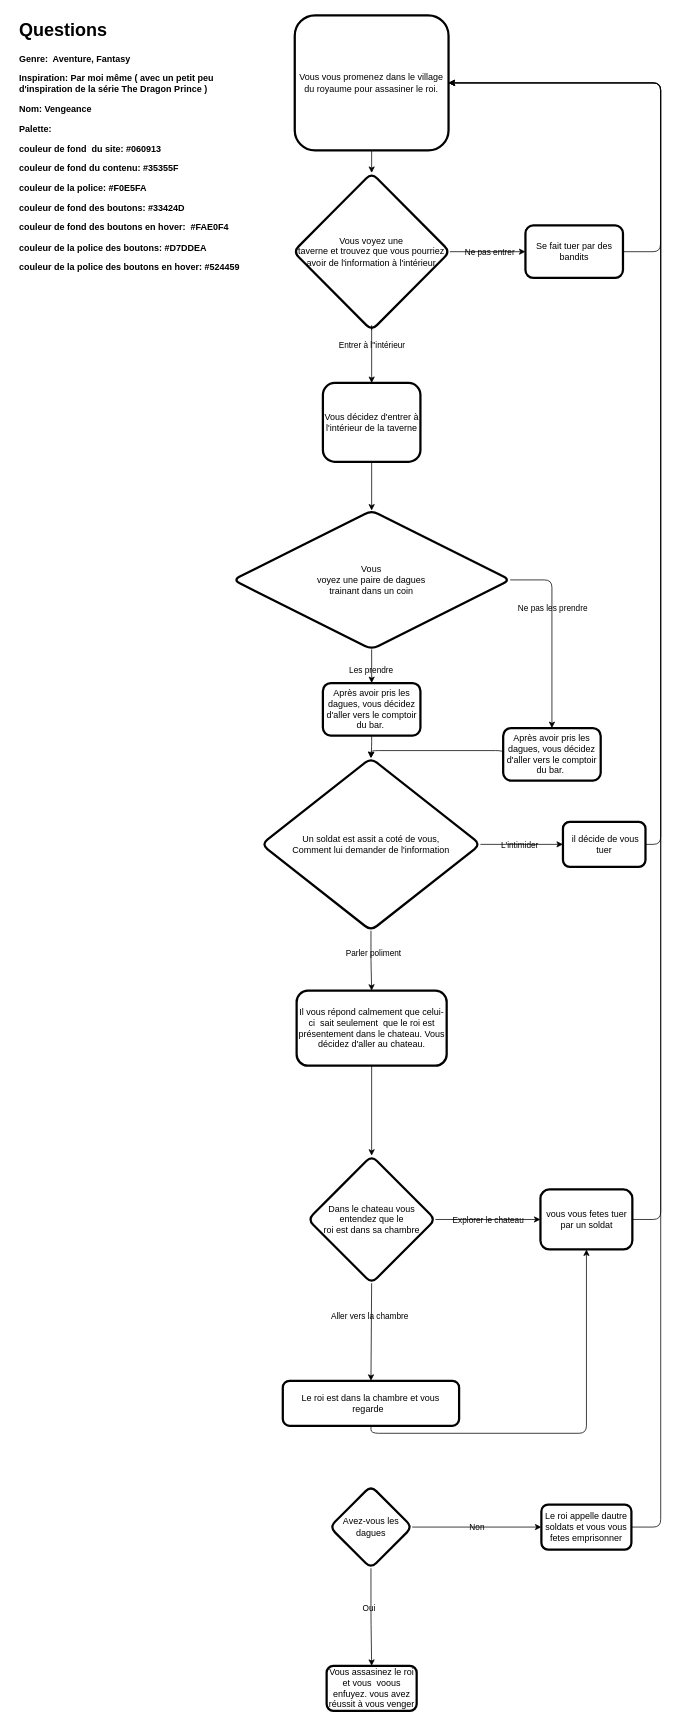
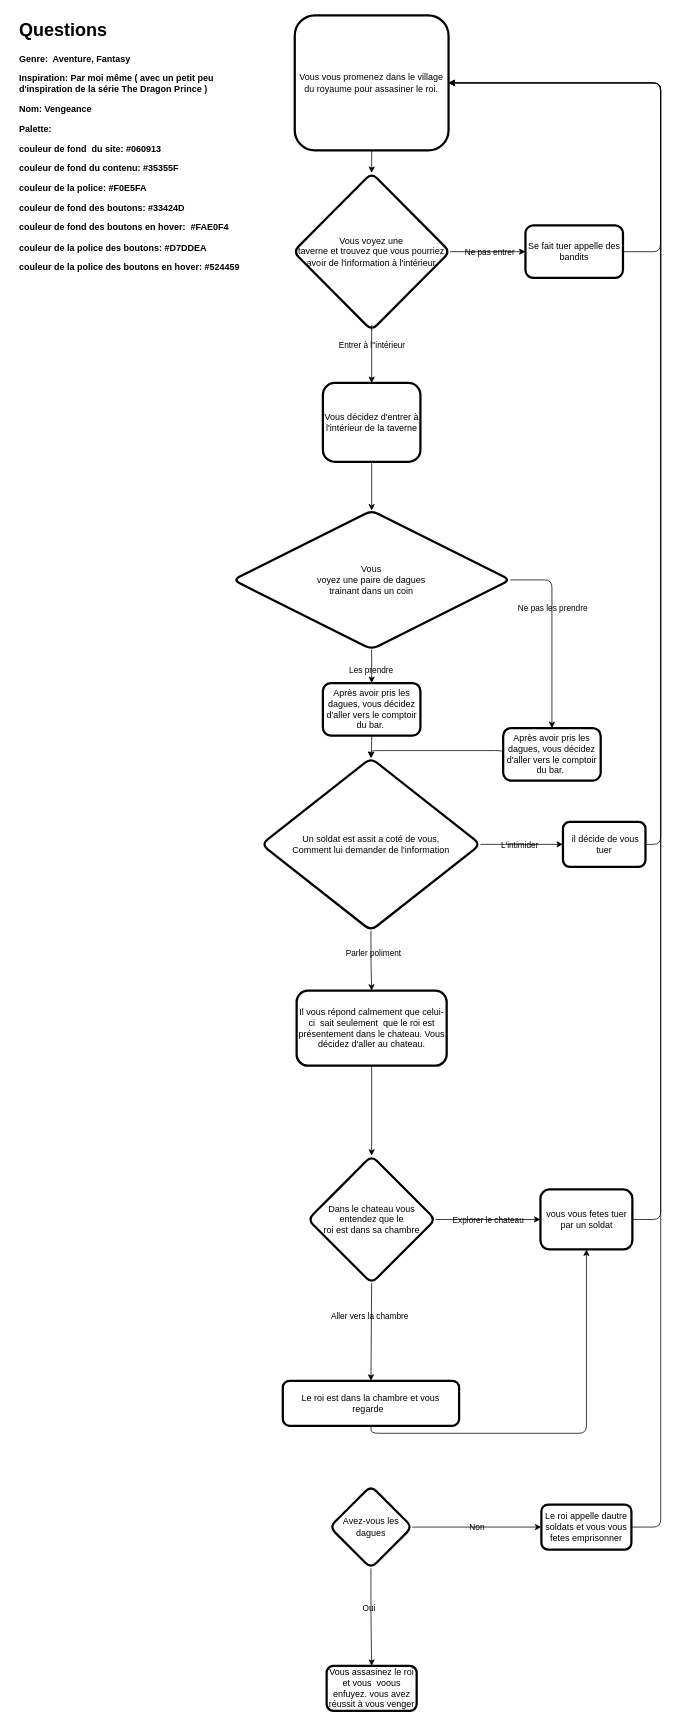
node "Se fait tuer par des bandits": label "Se fait tuer par des bandits" -> "Se fait tuer appelle des bandits"
